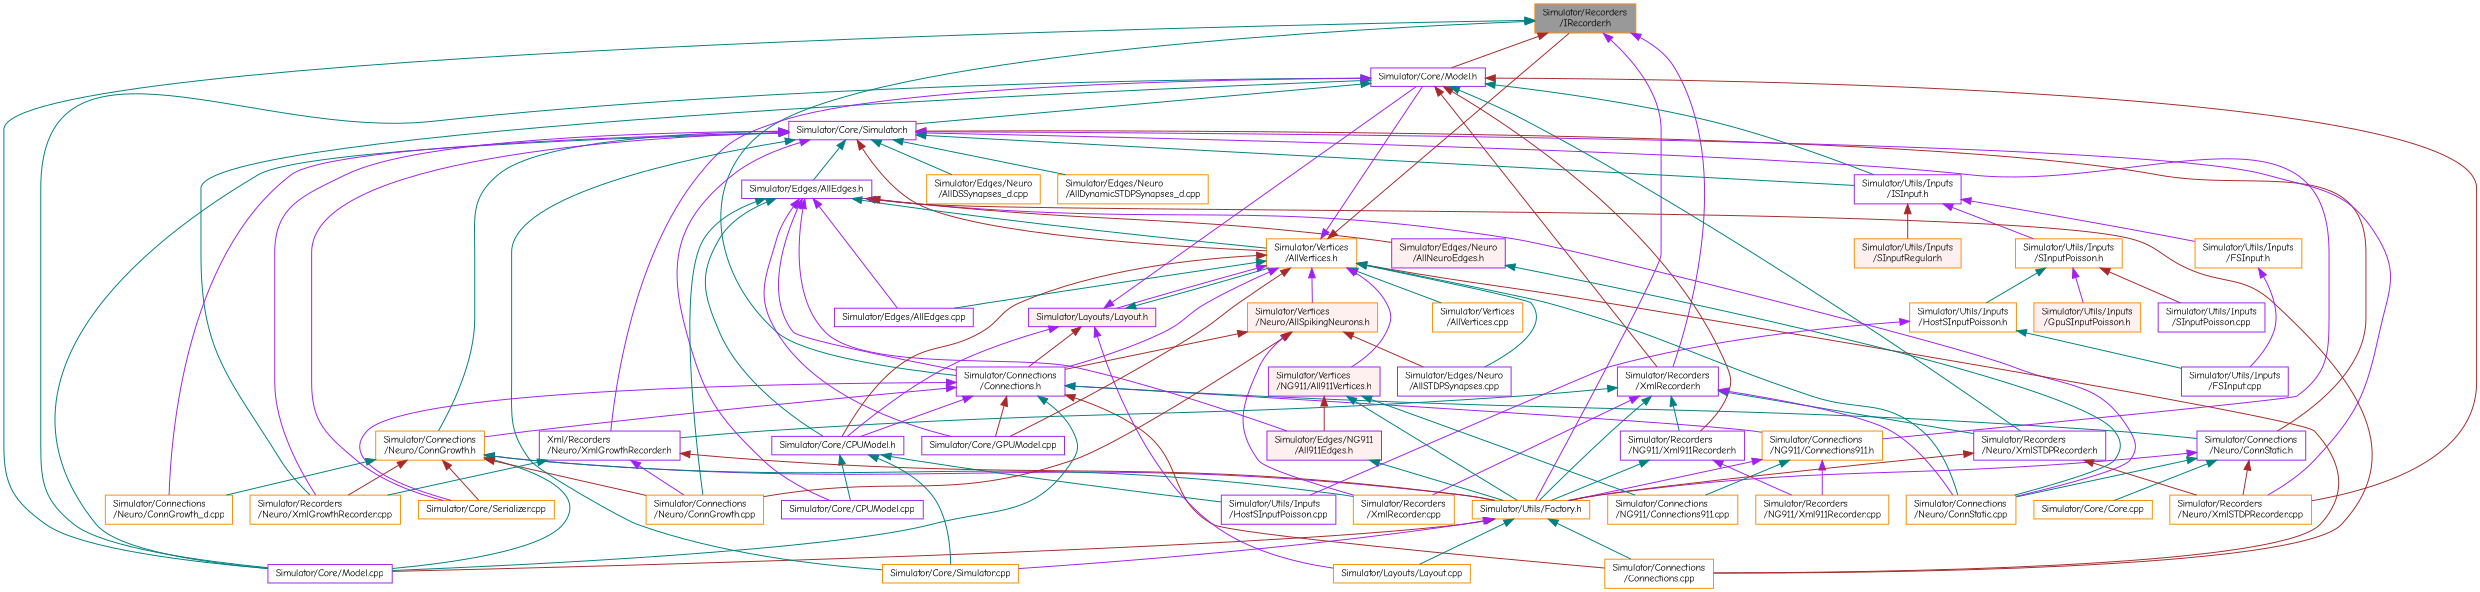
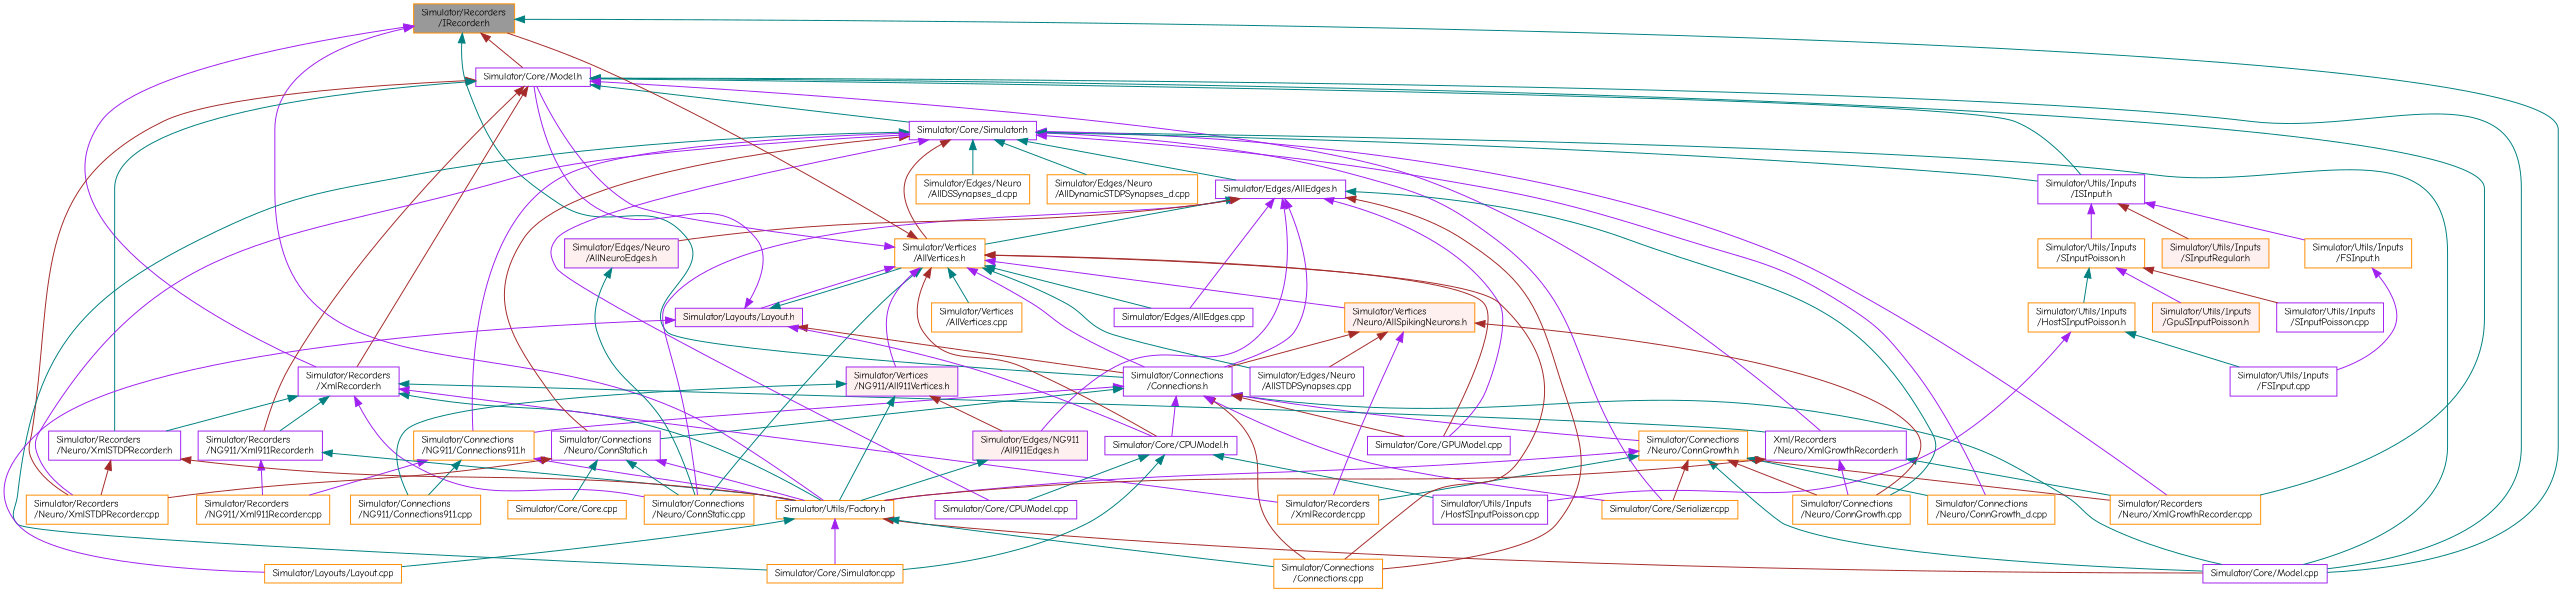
edge "Simulator/Connections /Neuro/ConnGrowth.h" -> "Simulator/Core/Simulator.h": removed
edge "Simulator/Core/CPUModel.h" -> "Simulator/Edges/AllEdges.h": removed
